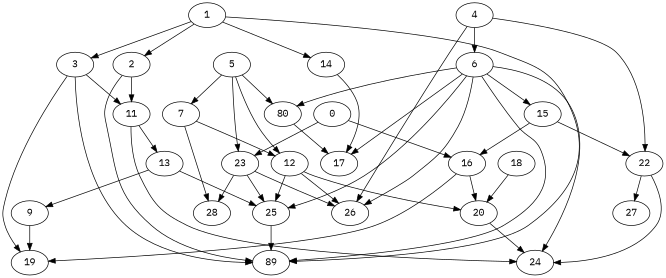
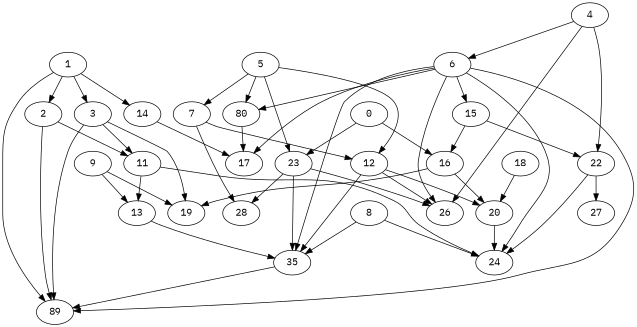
edge "13" -> "9": reversed
node "25": label "25" -> "35"
node "8": added
